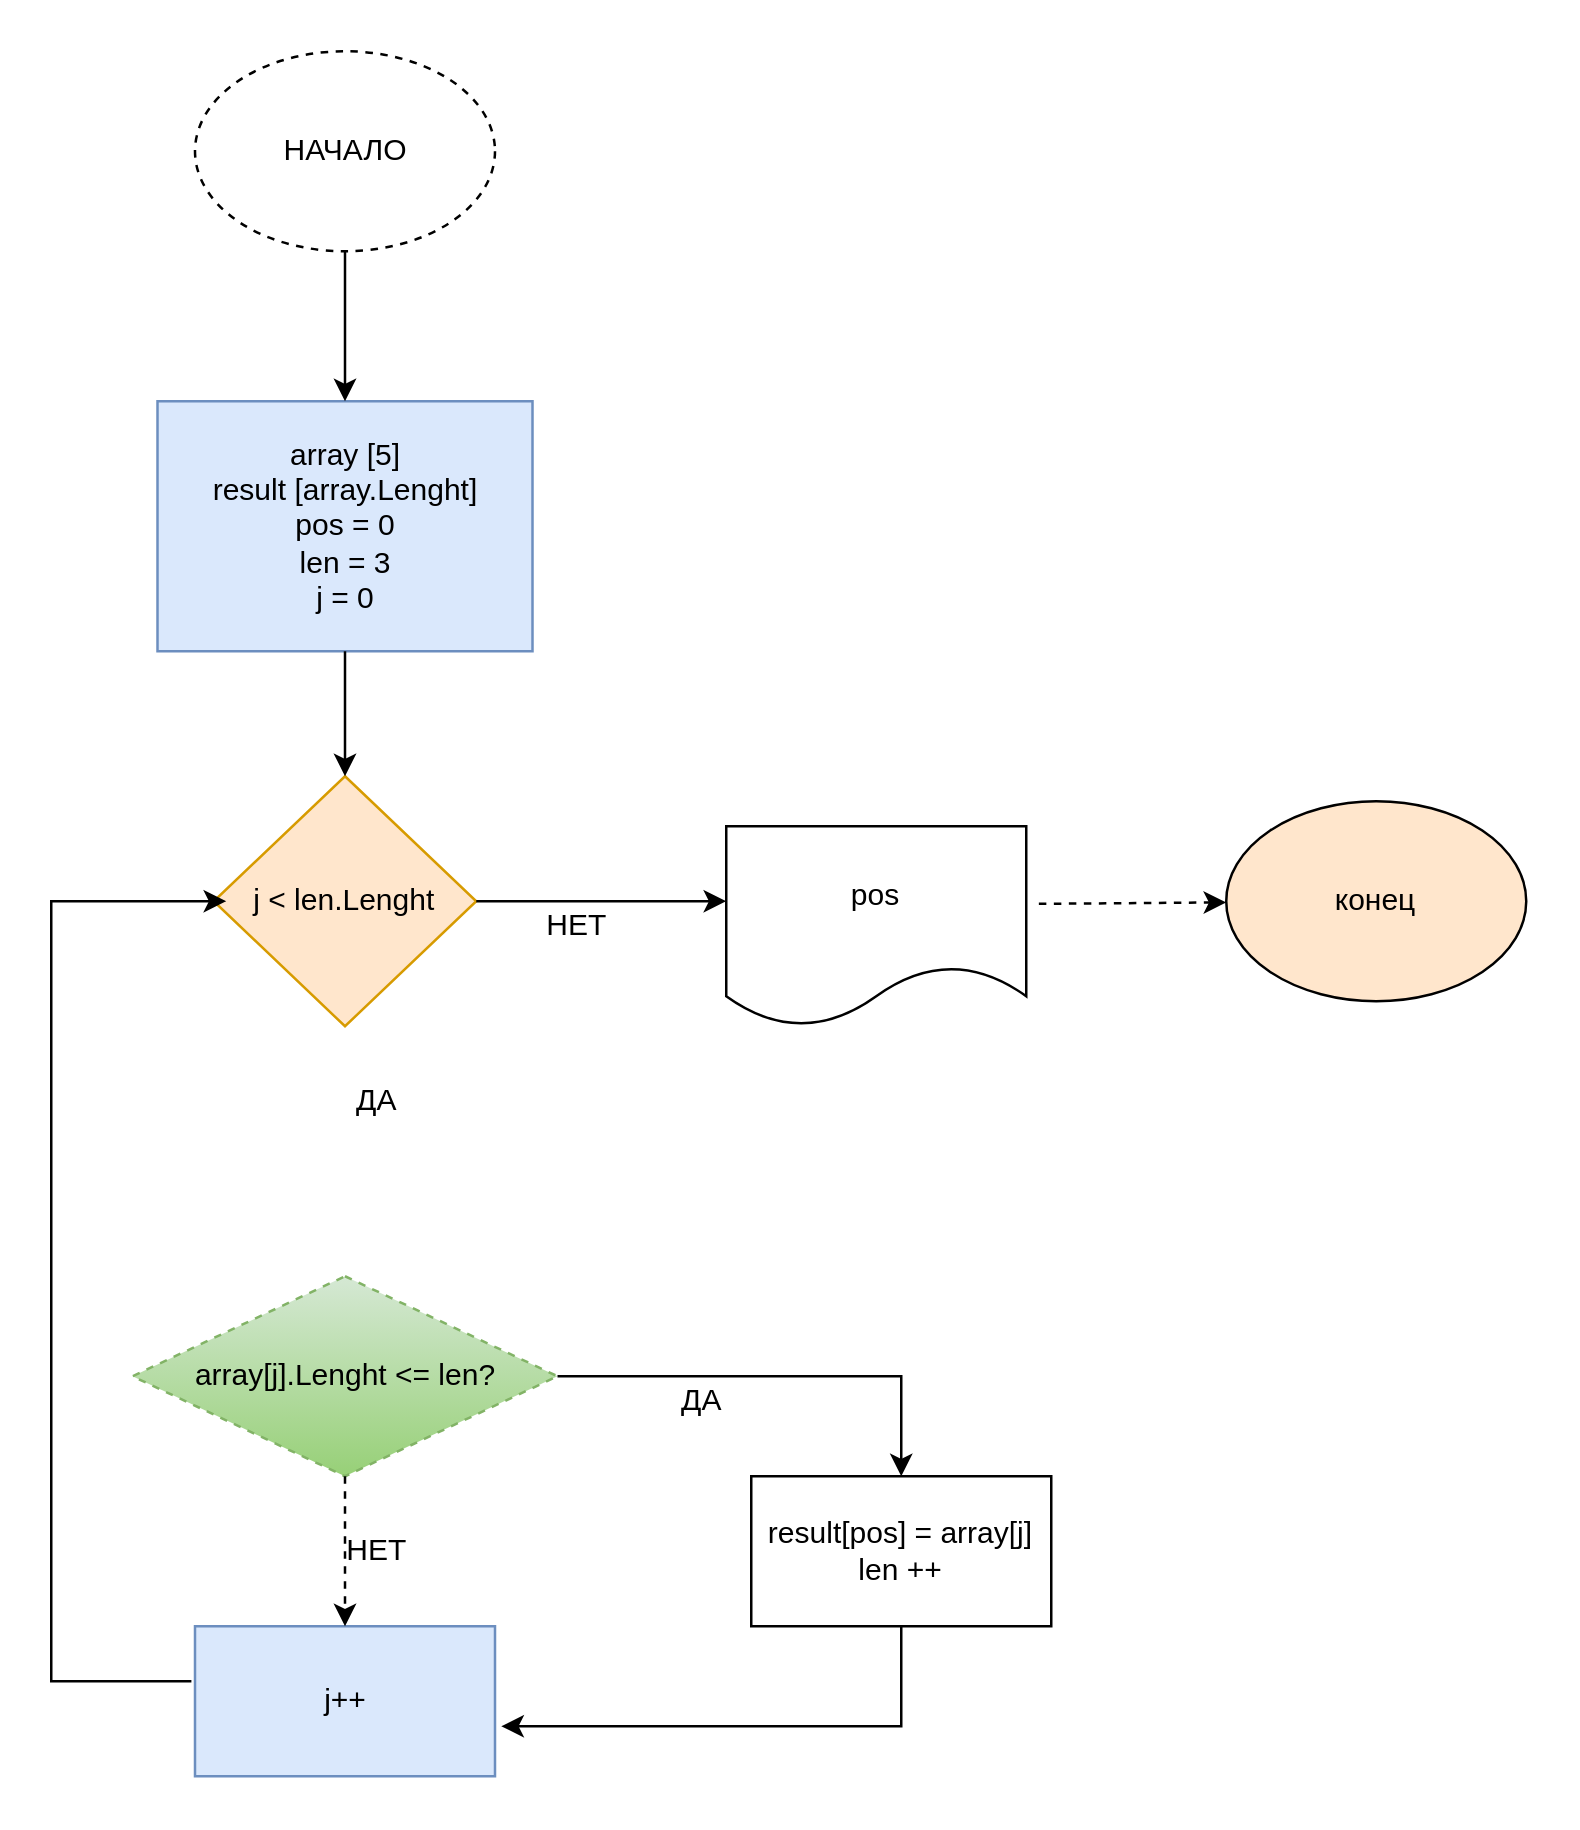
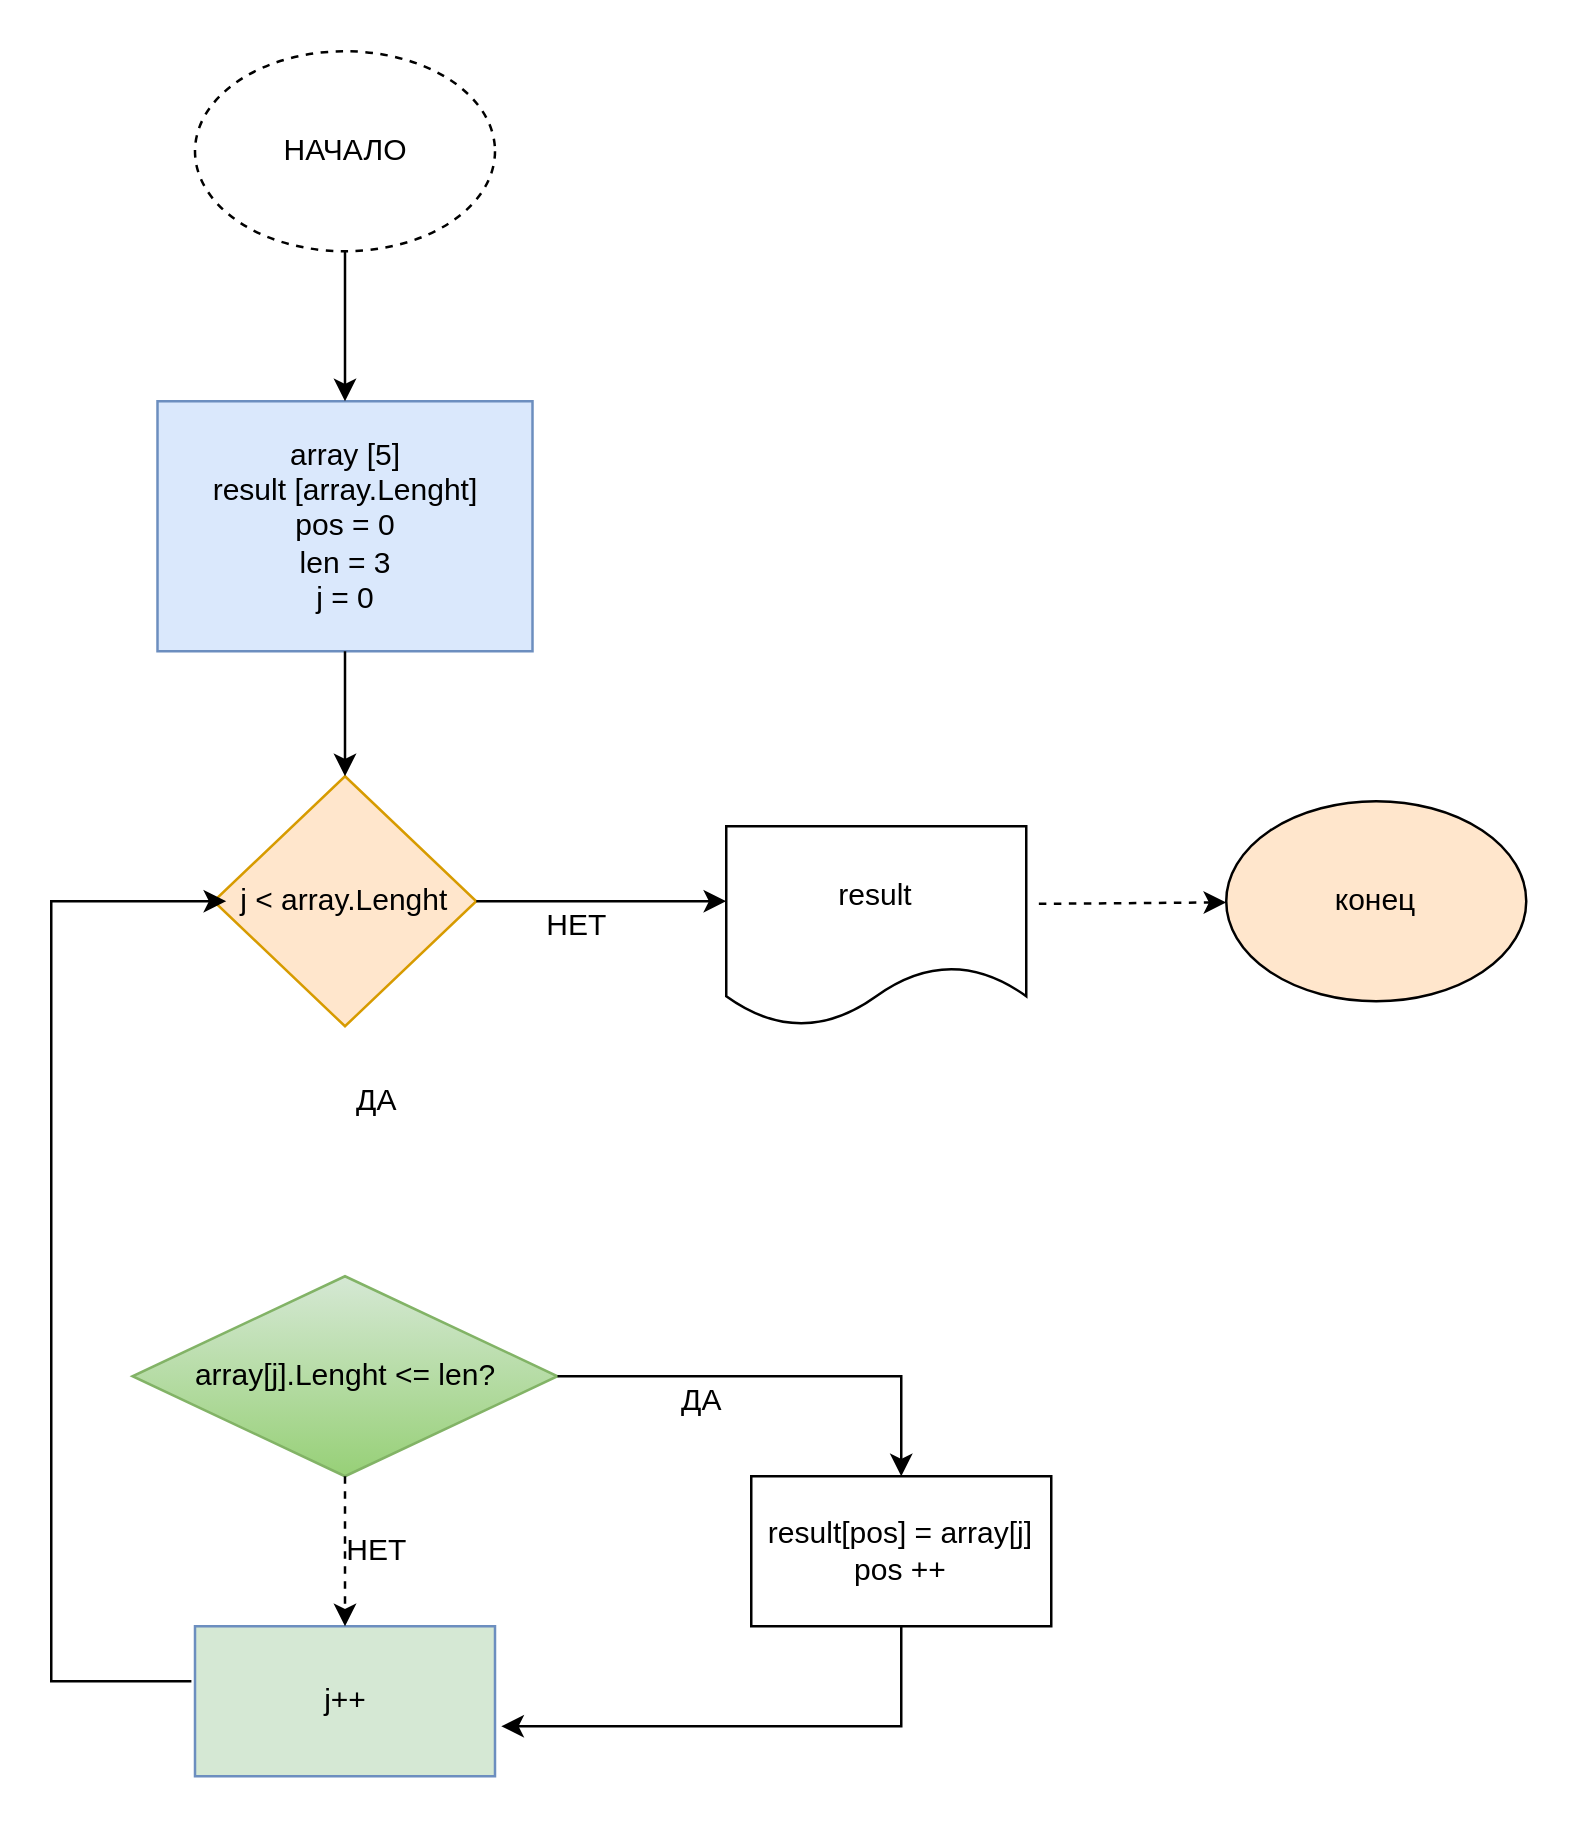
node "pos": label "pos" -> "result"
node "j < len.Lenght": label "j < len.Lenght" -> "j < array.Lenght"
node "array[j].Lenght <= len?": style dashed -> solid
node "result[pos] = array[j] len ++": label "result[pos] = array[j] len ++" -> "result[pos] = array[j] pos ++"
node "j++": fillcolor #dae8fc -> #d5e8d4
